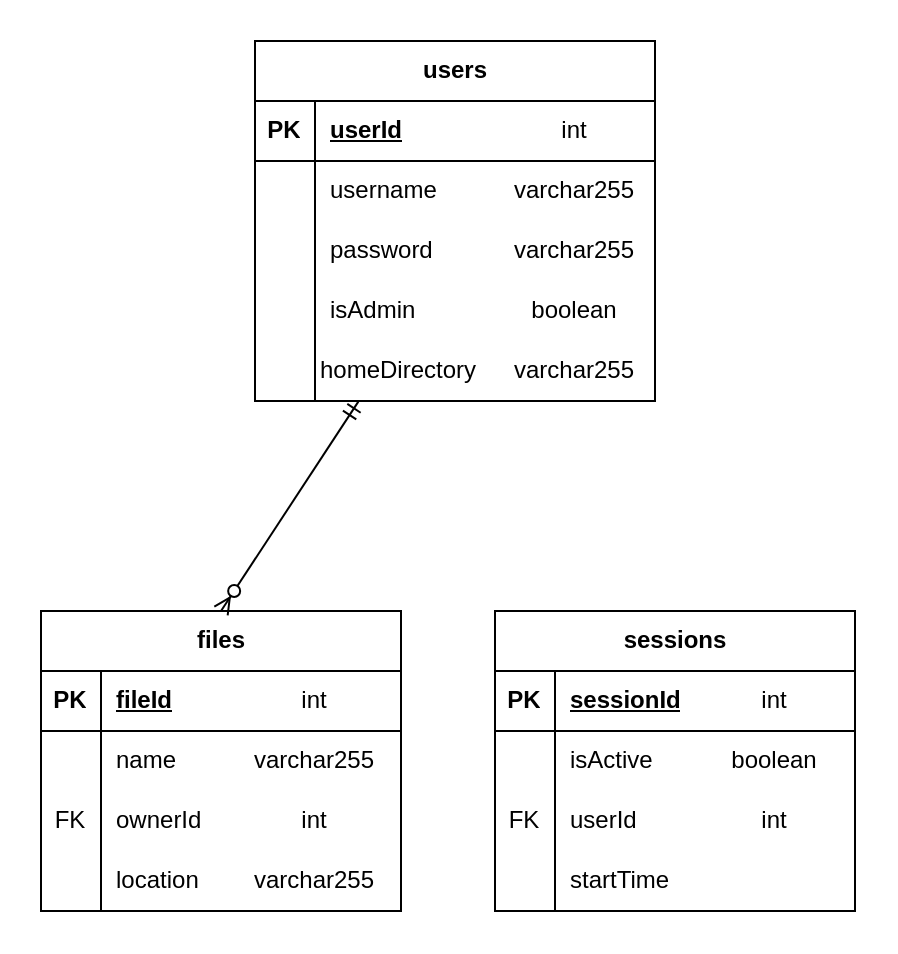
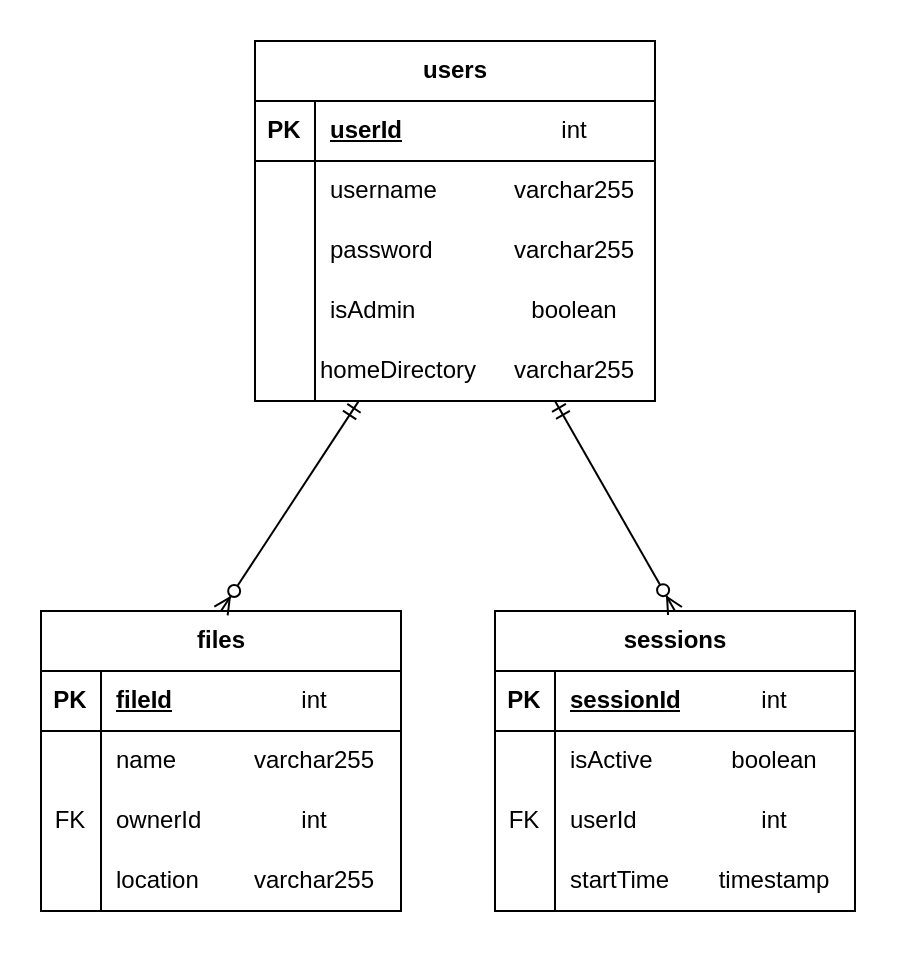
edge "users" -- "sessions": added
node "timestamp": added
